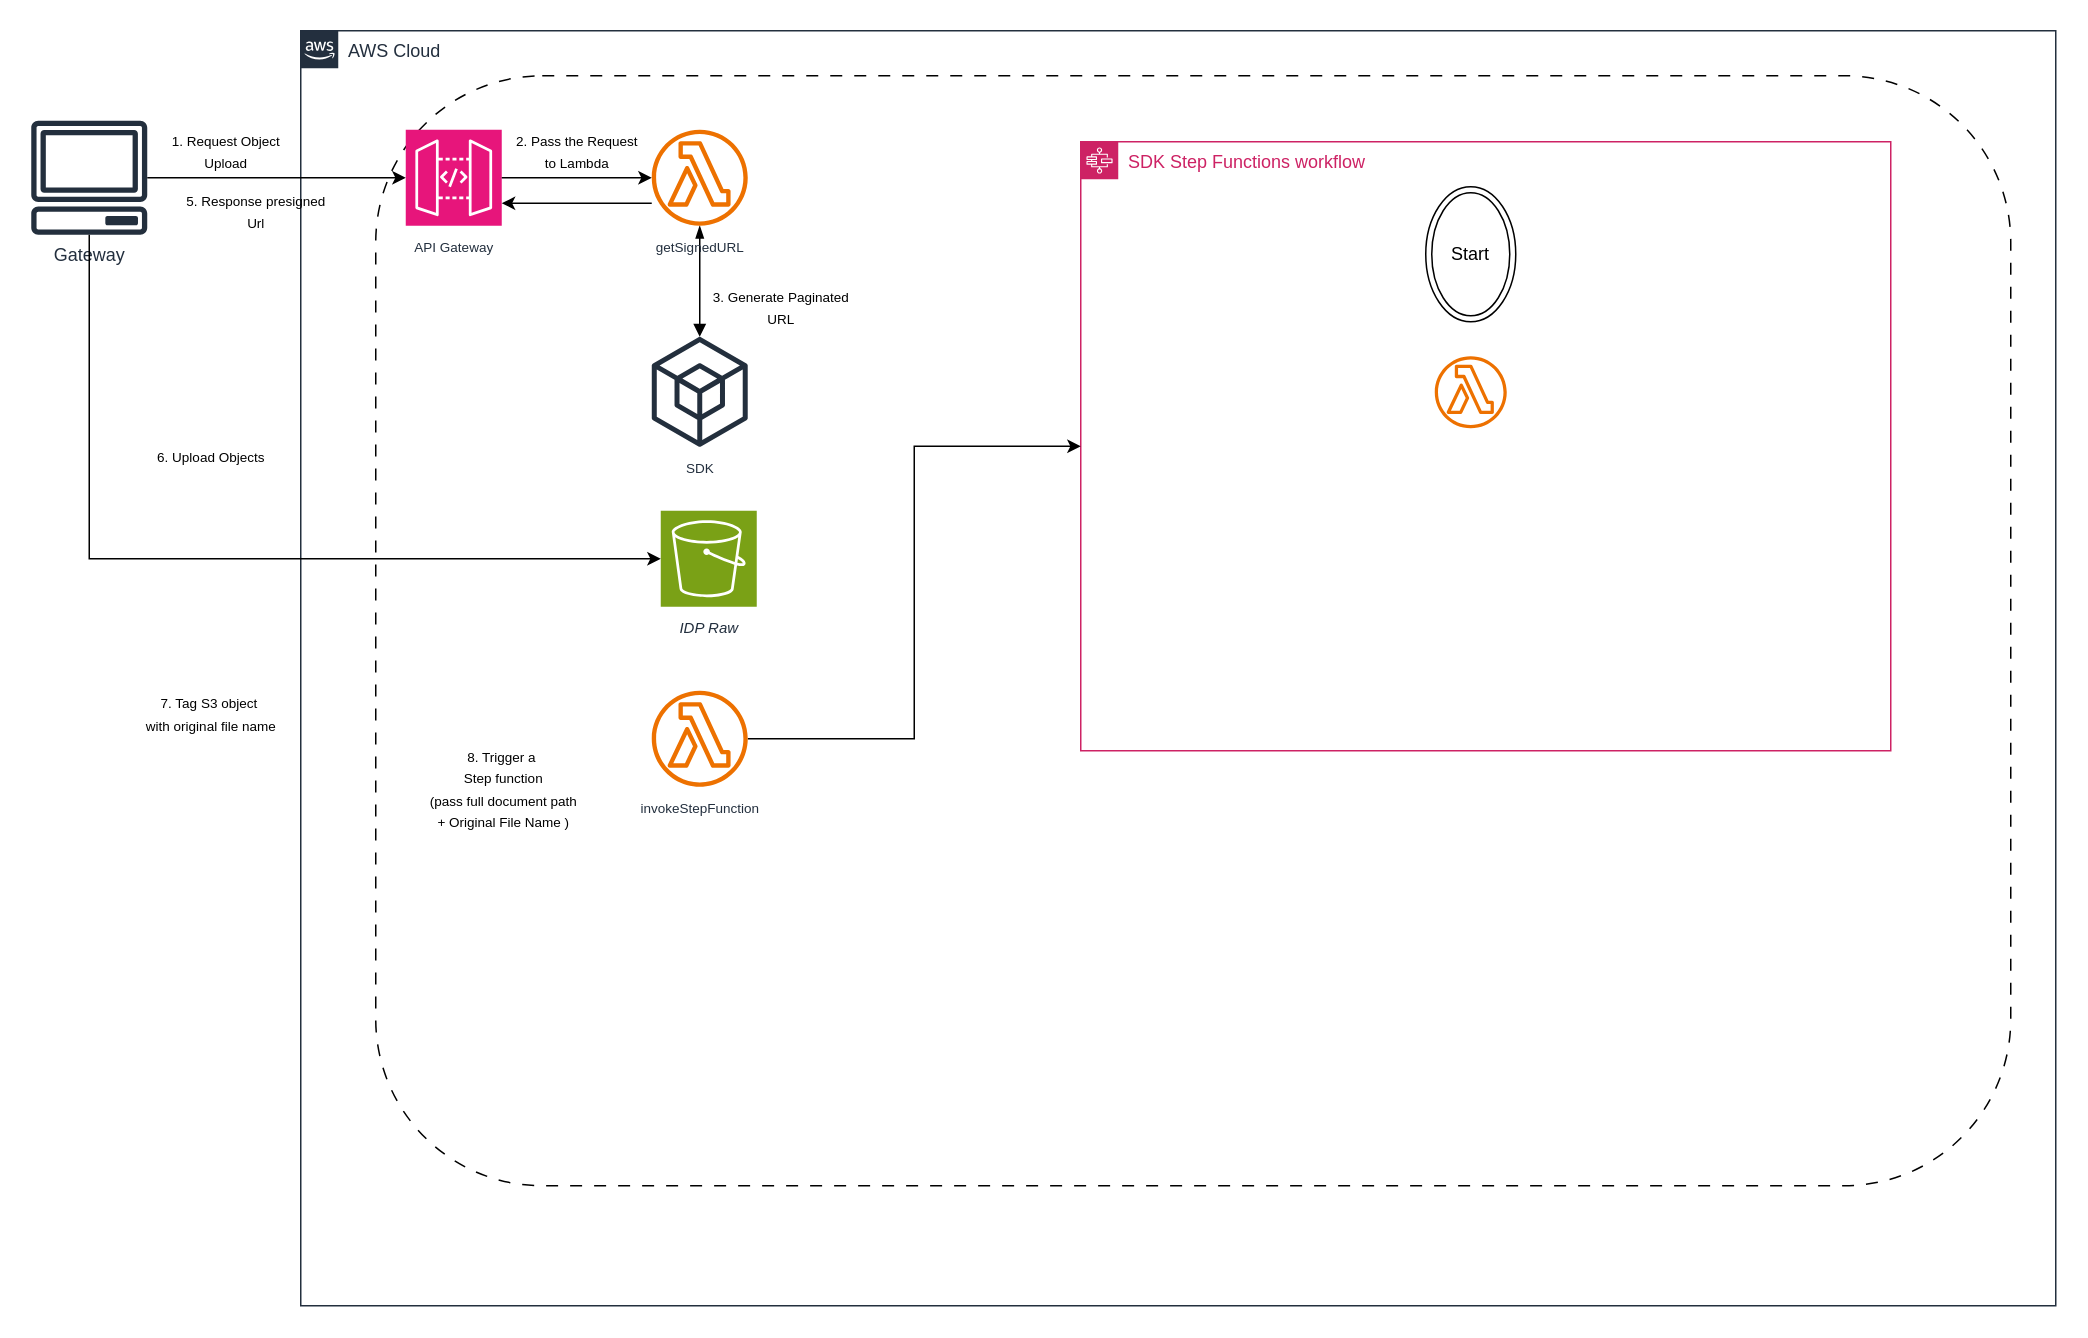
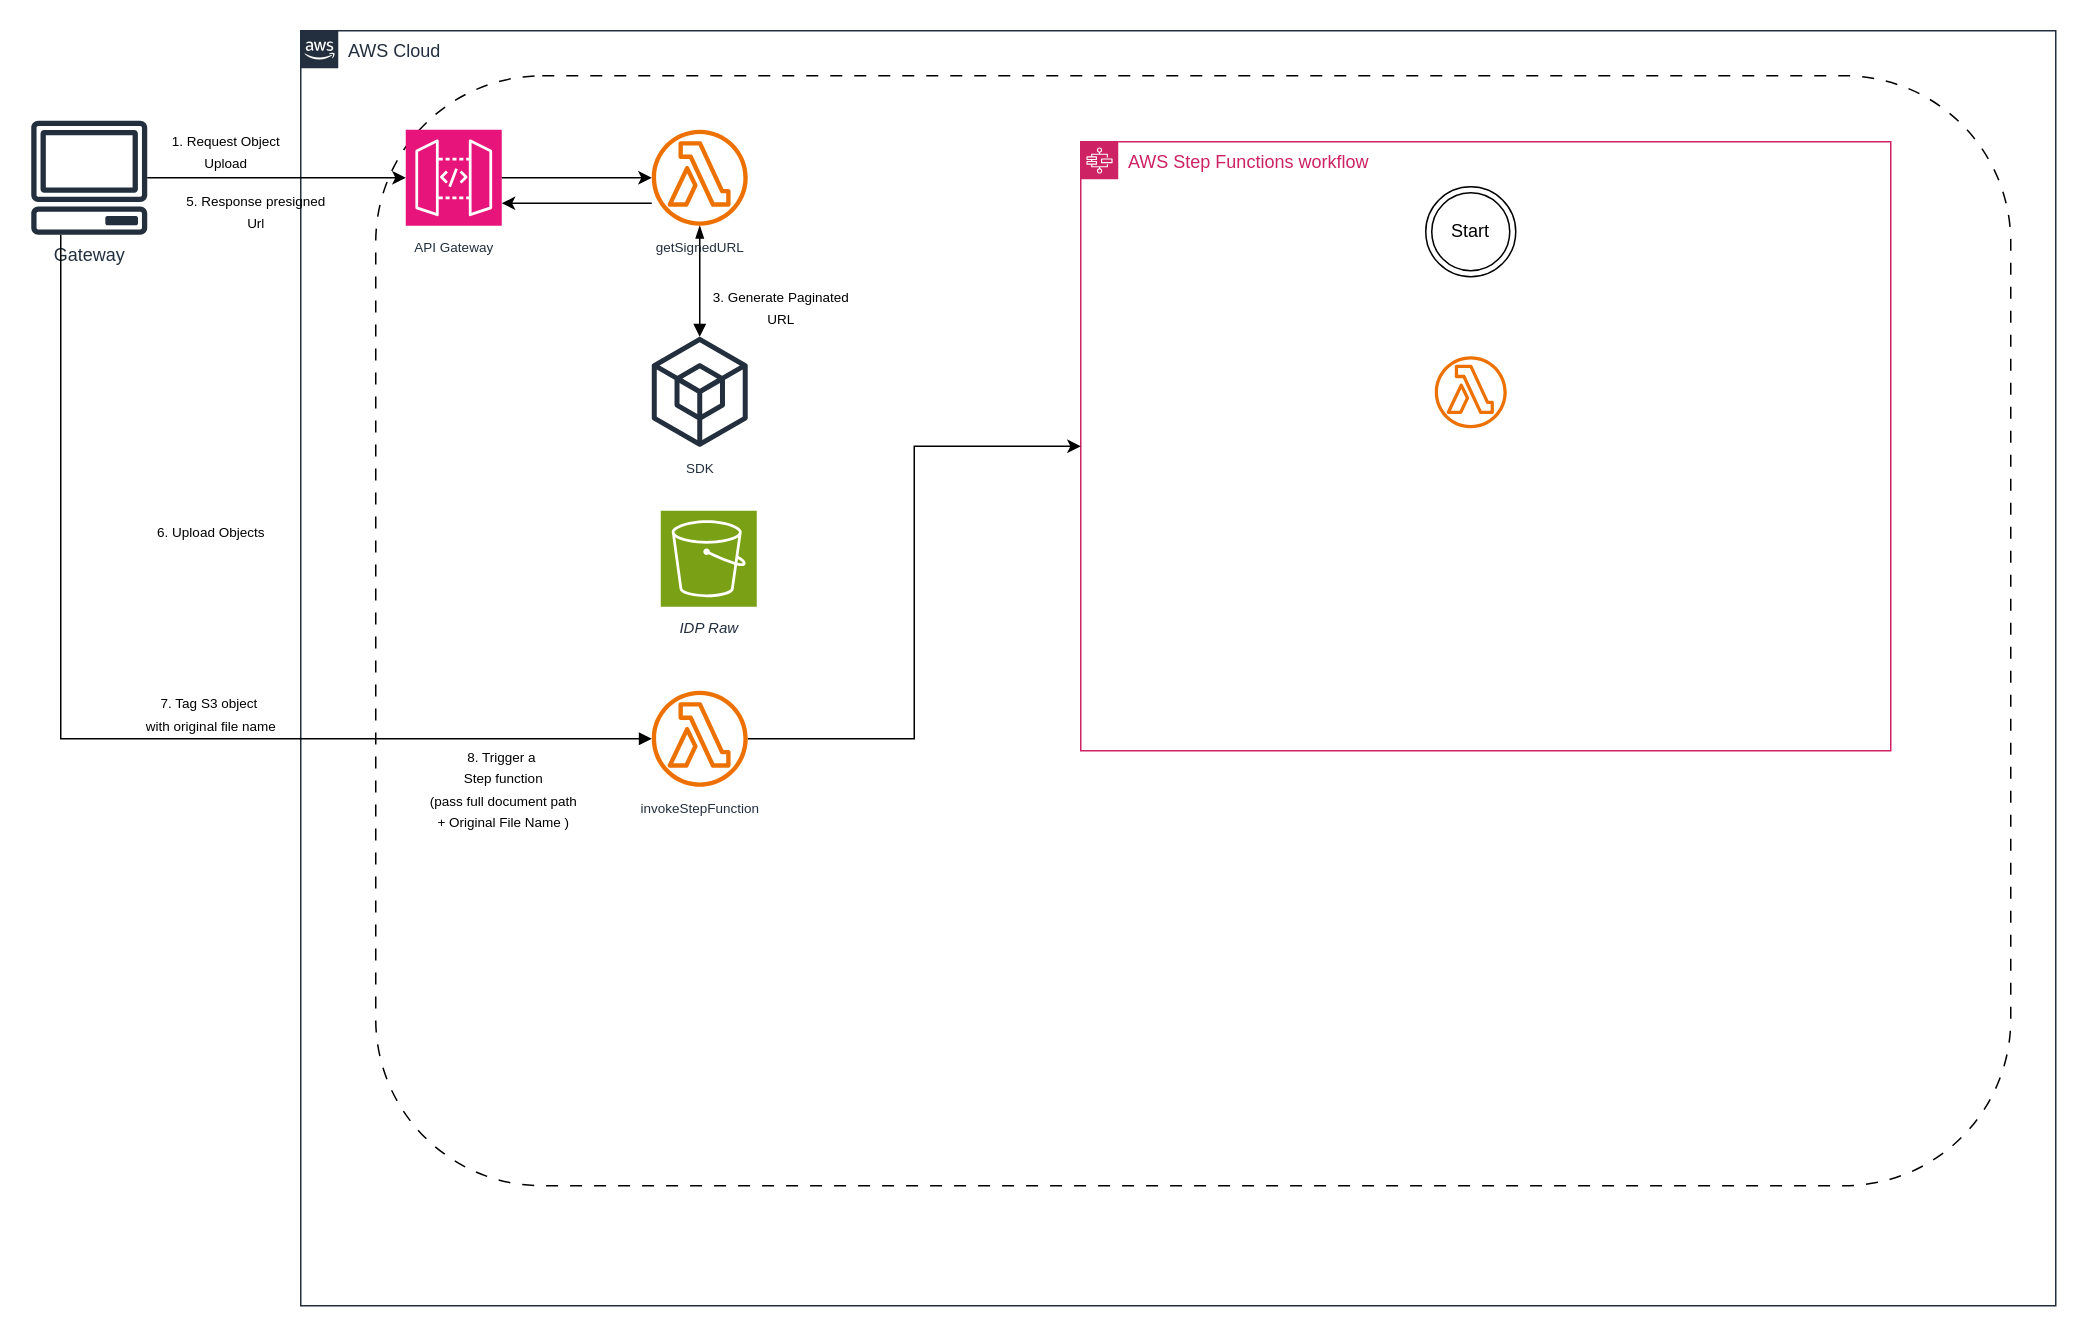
node "2. Pass the Request to Lambda": removed
node "SDK Step Functions workflow": label "SDK Step Functions workflow" -> "AWS Step Functions workflow"
node "Start": size 90x135 -> 90x90
node "6. Upload Objects": moved (211, 457) -> (211, 532)
edge "Gateway" -> "IDP Raw": removed
edge "Gateway" -> "invokeStepFunction": added
